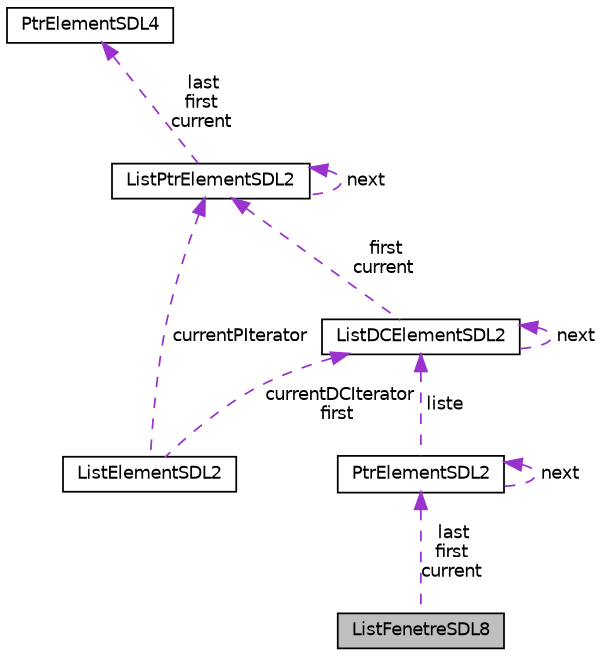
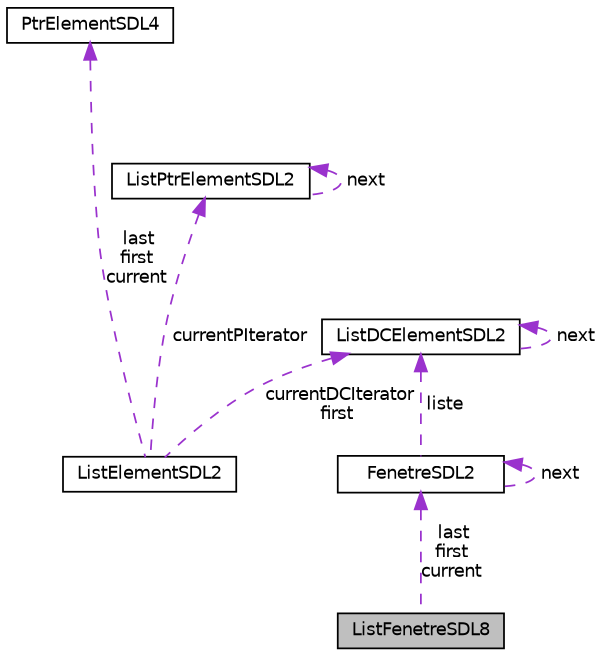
edge "ListPtrElementSDL2" -> "PtrElementSDL4": now "ListElementSDL2" -> "PtrElementSDL4"
edge "ListDCElementSDL2" -> "ListPtrElementSDL2": removed, label "first current"
node "PtrElementSDL2": label "PtrElementSDL2" -> "FenetreSDL2"
